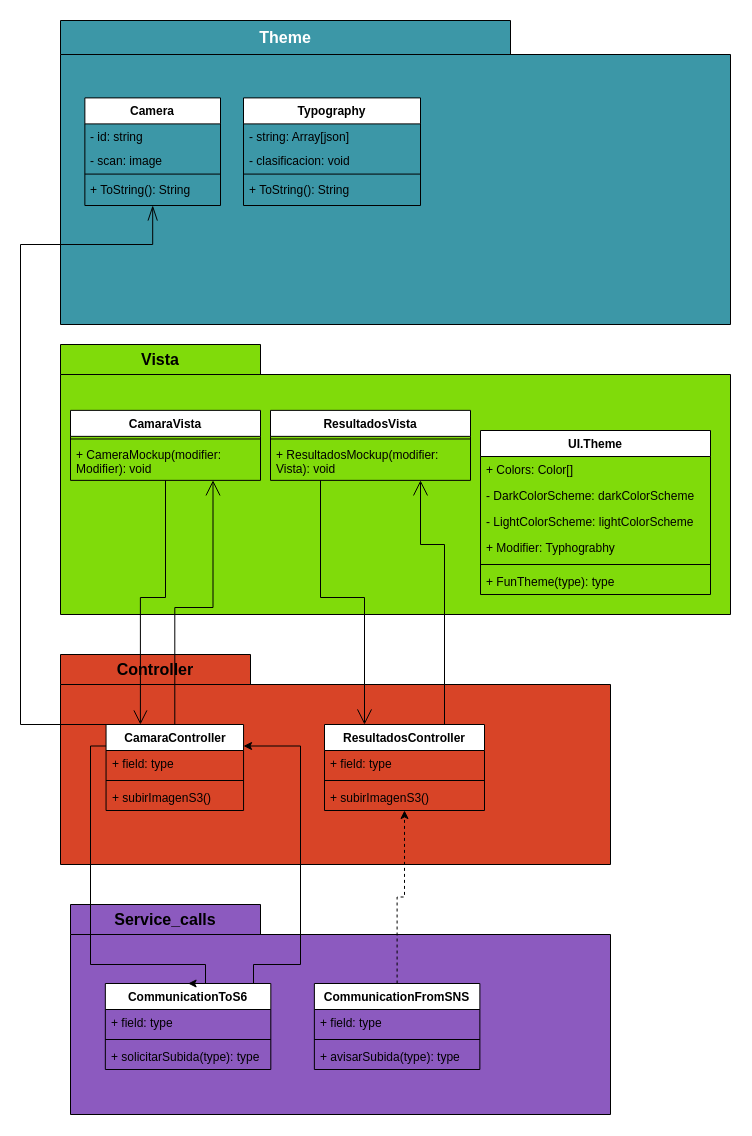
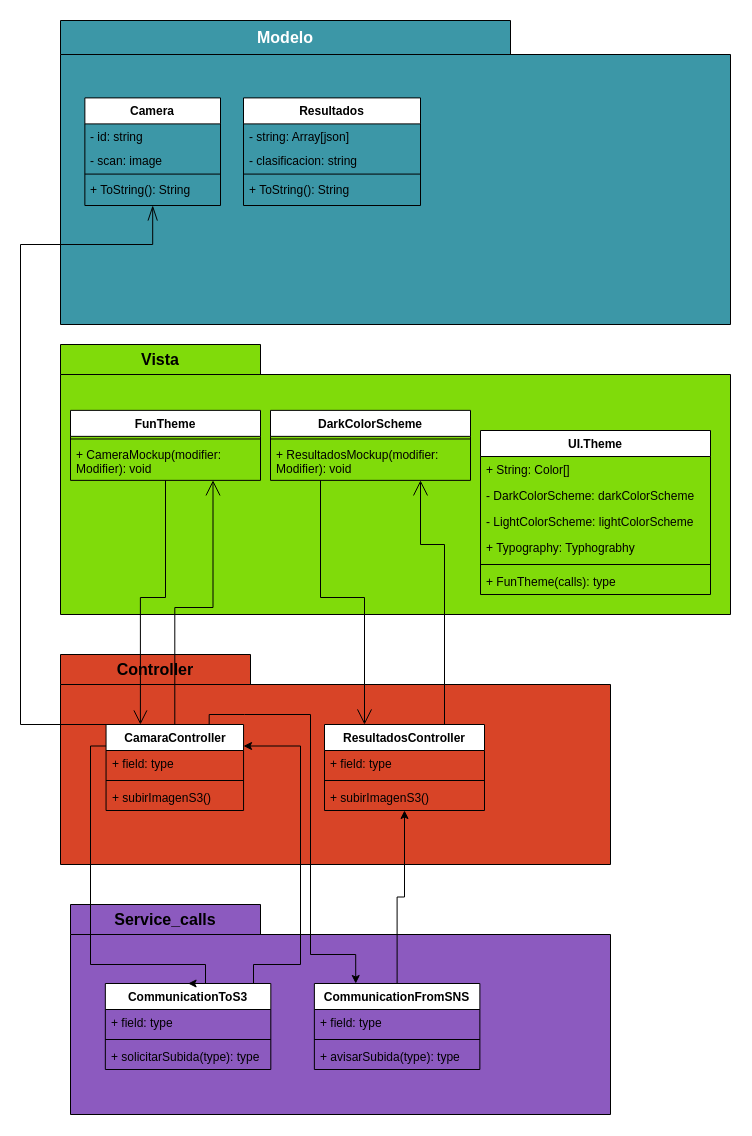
node "Theme": label "Theme" -> "Modelo"
node "Typography": label "Typography" -> "Resultados"
node "- clasificacion: void": label "- clasificacion: void" -> "- clasificacion: string"
node "CamaraVista": label "CamaraVista" -> "FunTheme"
node "ResultadosVista": label "ResultadosVista" -> "DarkColorScheme"
node "+ ResultadosMockup(modifier: Vista): void": label "+ ResultadosMockup(modifier: Vista): void" -> "+ ResultadosMockup(modifier: Modifier): void"
node "+ Colors: Color[]": label "+ Colors: Color[]" -> "+ String: Color[]"
node "+ Modifier: Typhograbhy": label "+ Modifier: Typhograbhy" -> "+ Typography: Typhograbhy"
node "+ FunTheme(type): type": label "+ FunTheme(type): type" -> "+ FunTheme(calls): type"
edge "CamaraController" -> "CommunicationFromSNS": added
edge "CommunicationFromSNS" -> "ResultadosController": style dashed -> solid
node "CommunicationToS6": label "CommunicationToS6" -> "CommunicationToS3"
